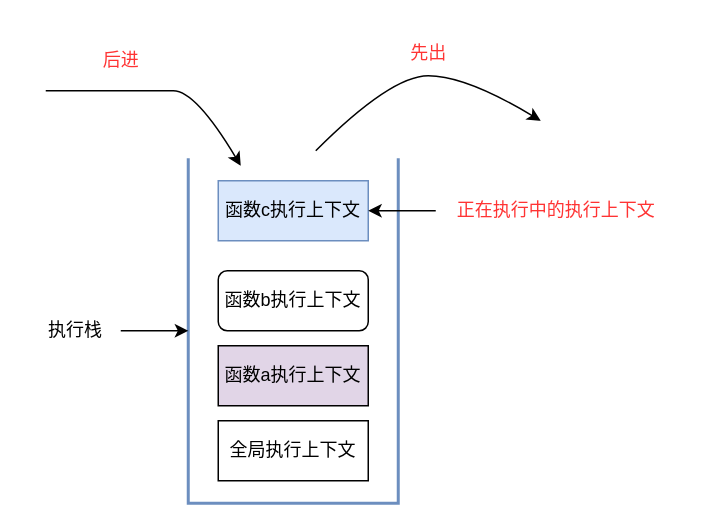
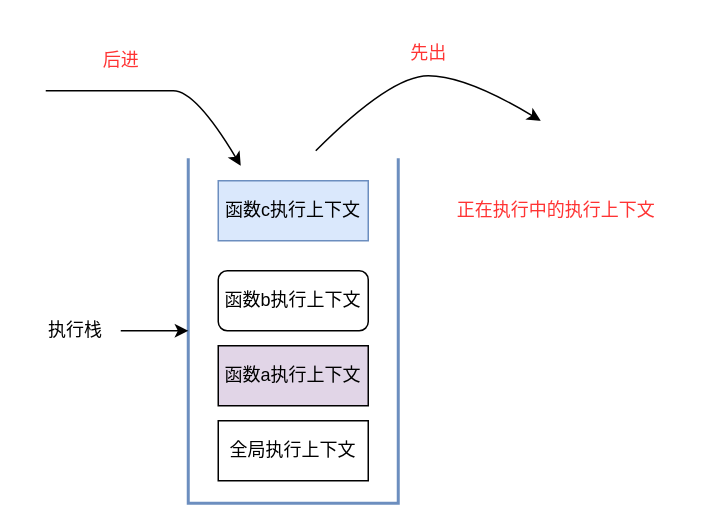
edge "正在执行中的执行上下文" -> "函数c执行上下文": removed
